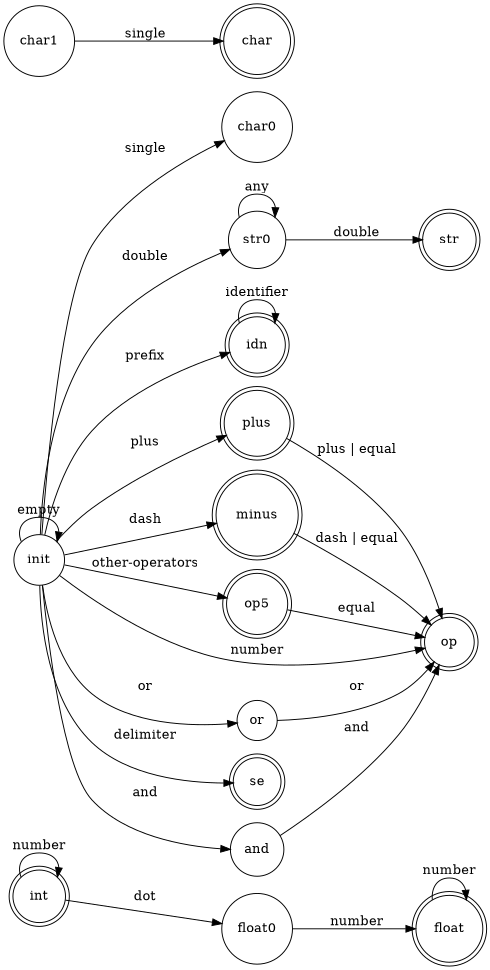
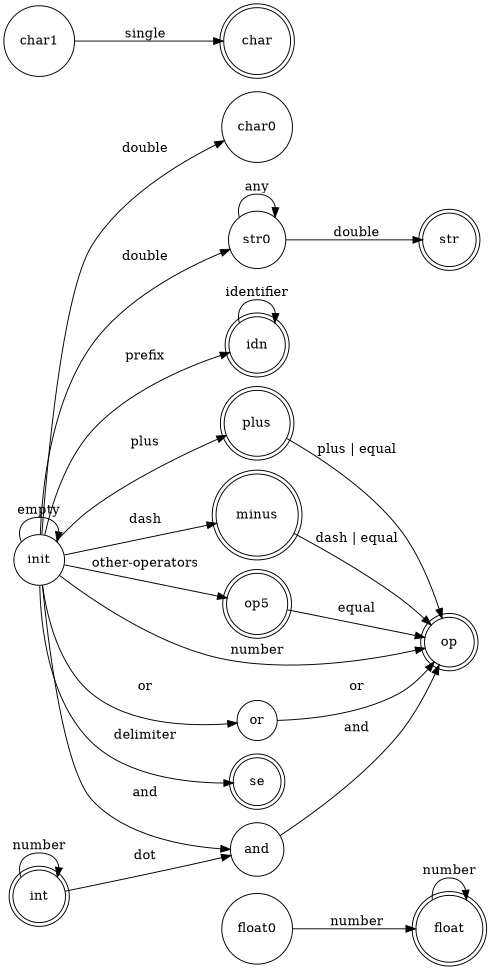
edge "init" -> "char0": label "single" -> "double"
edge "int" -> "float0": now "int" -> "and"
